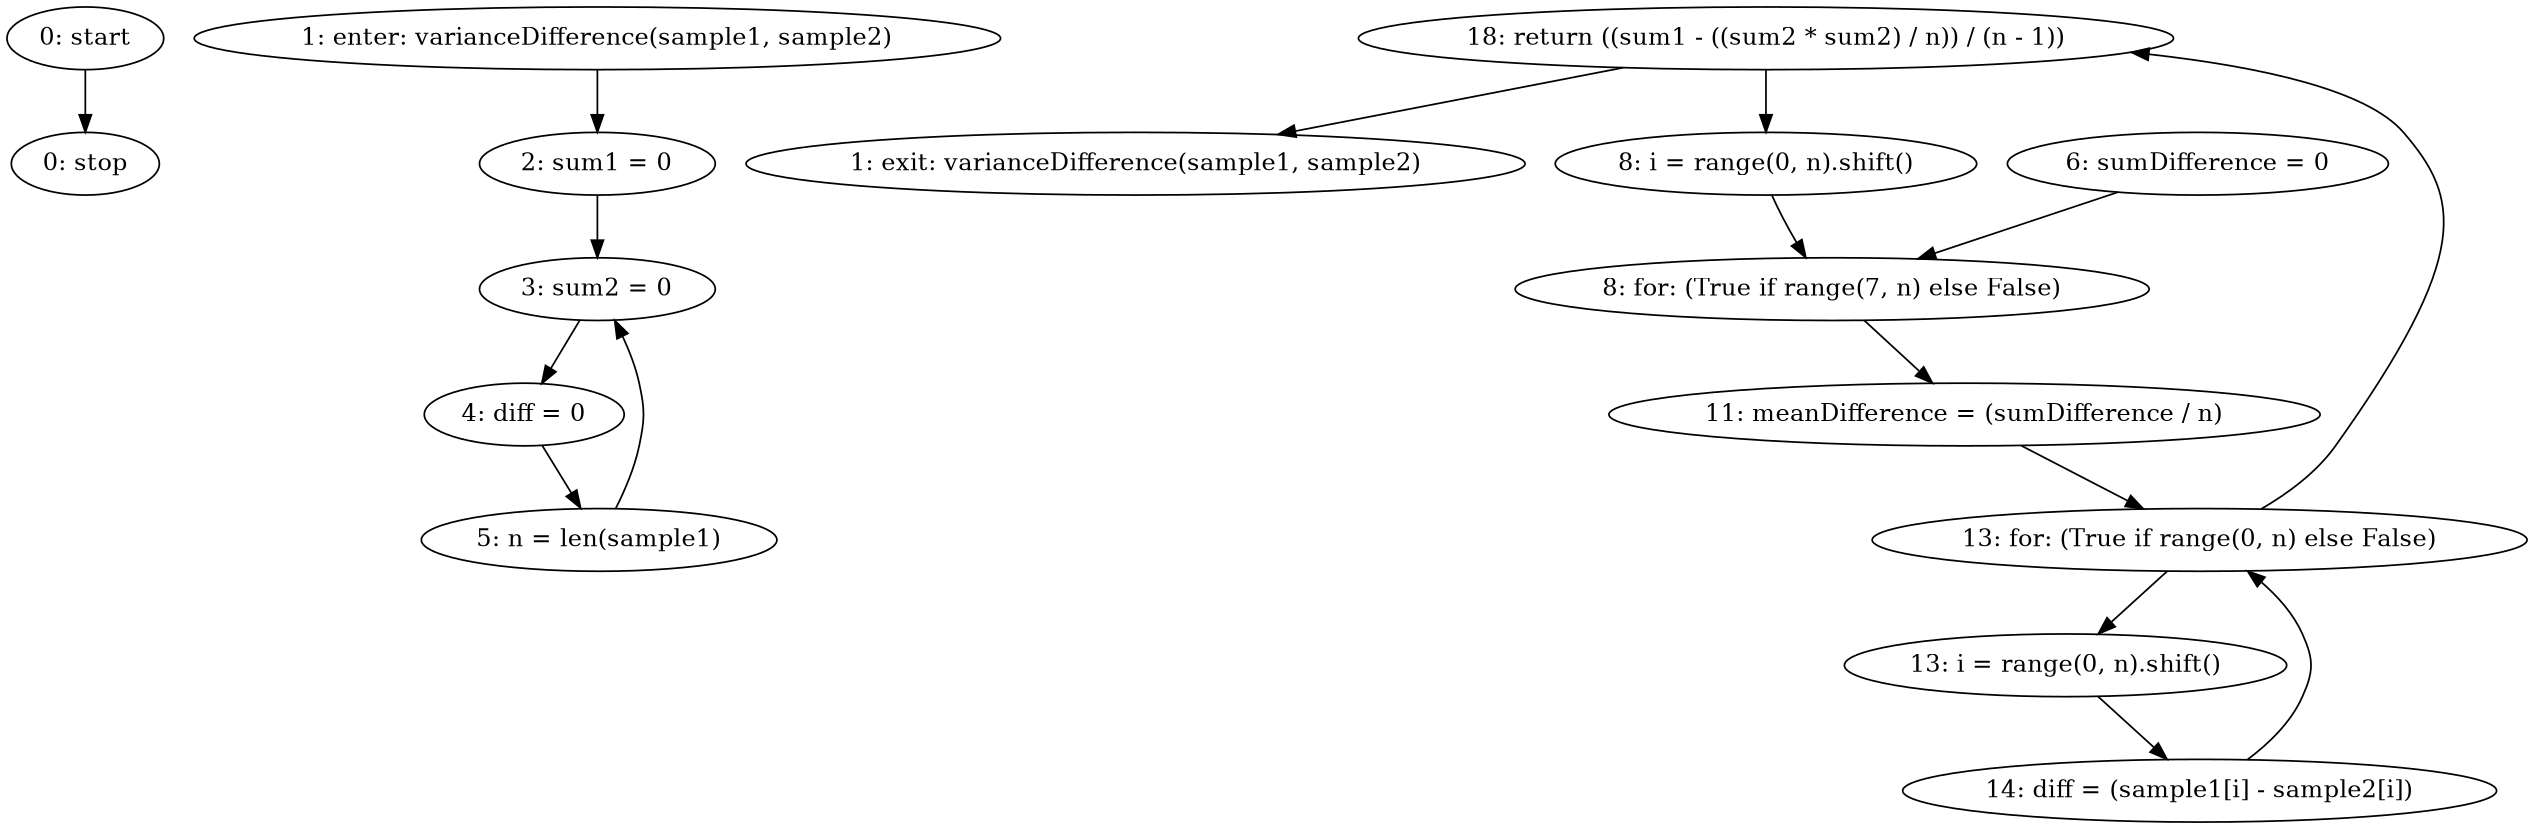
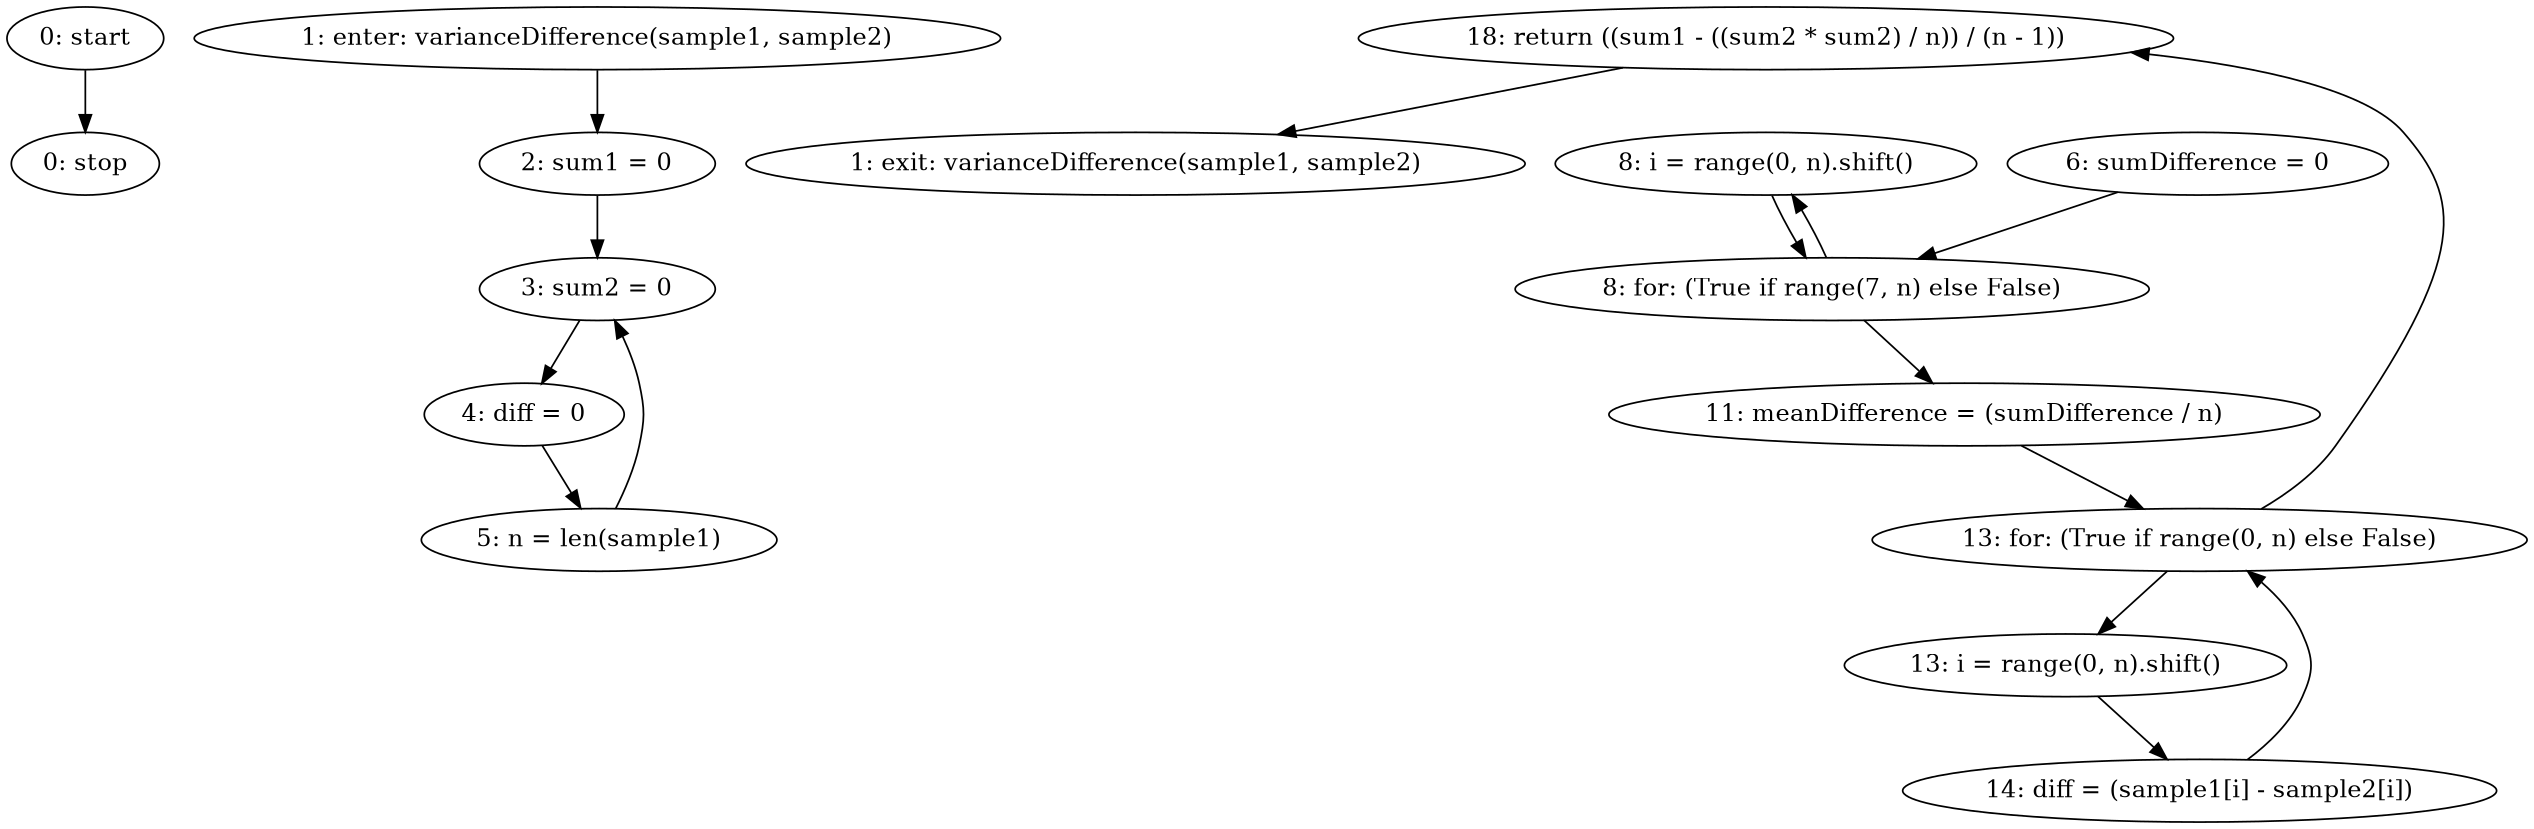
edge "18: return ((sum1 - ((sum2 * sum2) / n)) / (n - 1))" -> "8: i = range(0, n).shift()": now "8: for: (True if range(7, n) else False)" -> "8: i = range(0, n).shift()"
